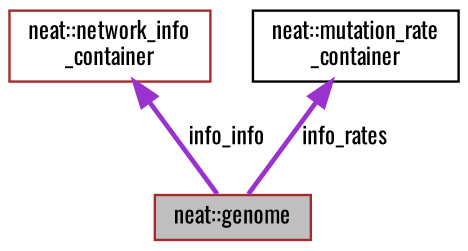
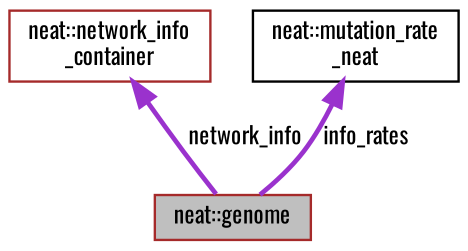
node "neat::mutation_rate _container": label "neat::mutation_rate _container" -> "neat::mutation_rate _neat"
edge "neat::genome" -> "neat::network_info _container": label " info_info" -> " network_info"
